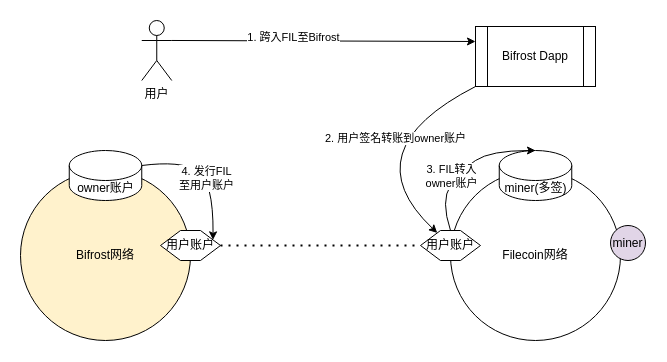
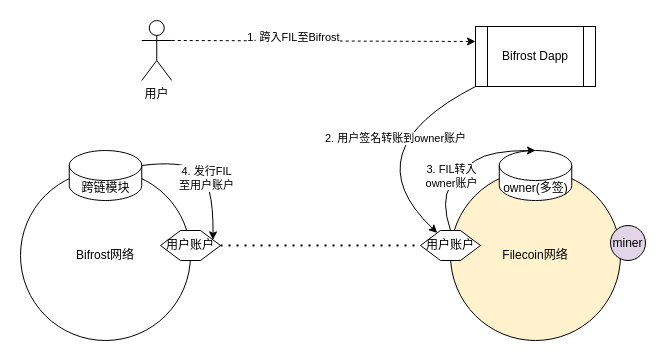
edge "用户" -> "Bifrost Dapp": style solid -> dashed
node "owner账户": label "owner账户" -> "跨链模块"
node "miner(多签)": label "miner(多签)" -> "owner(多签)"
node "Bifrost网络": fillcolor #fff2cc -> #ffffff
node "Filecoin网络": fillcolor #ffffff -> #fff2cc
